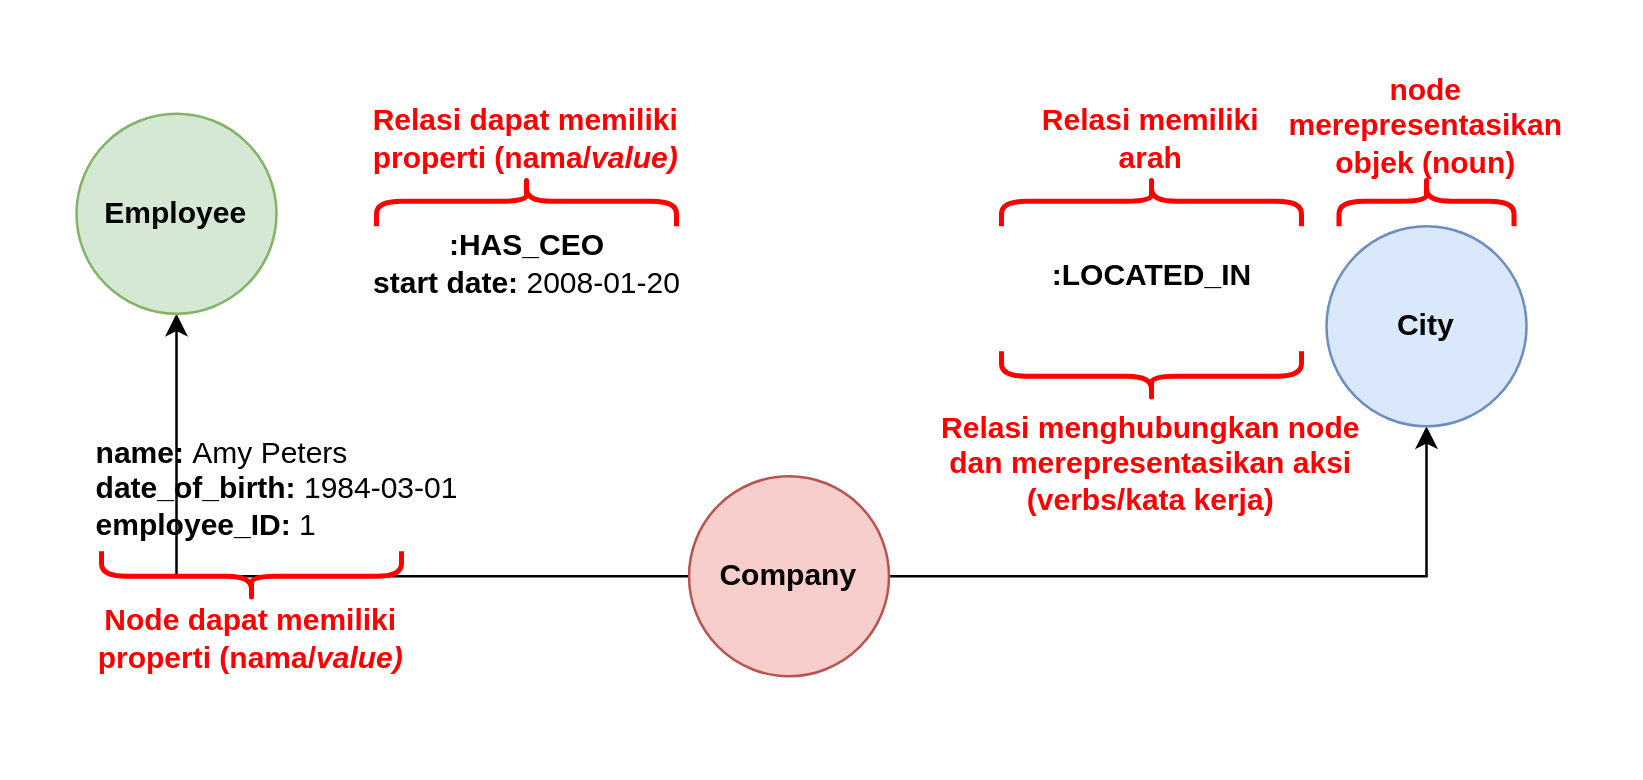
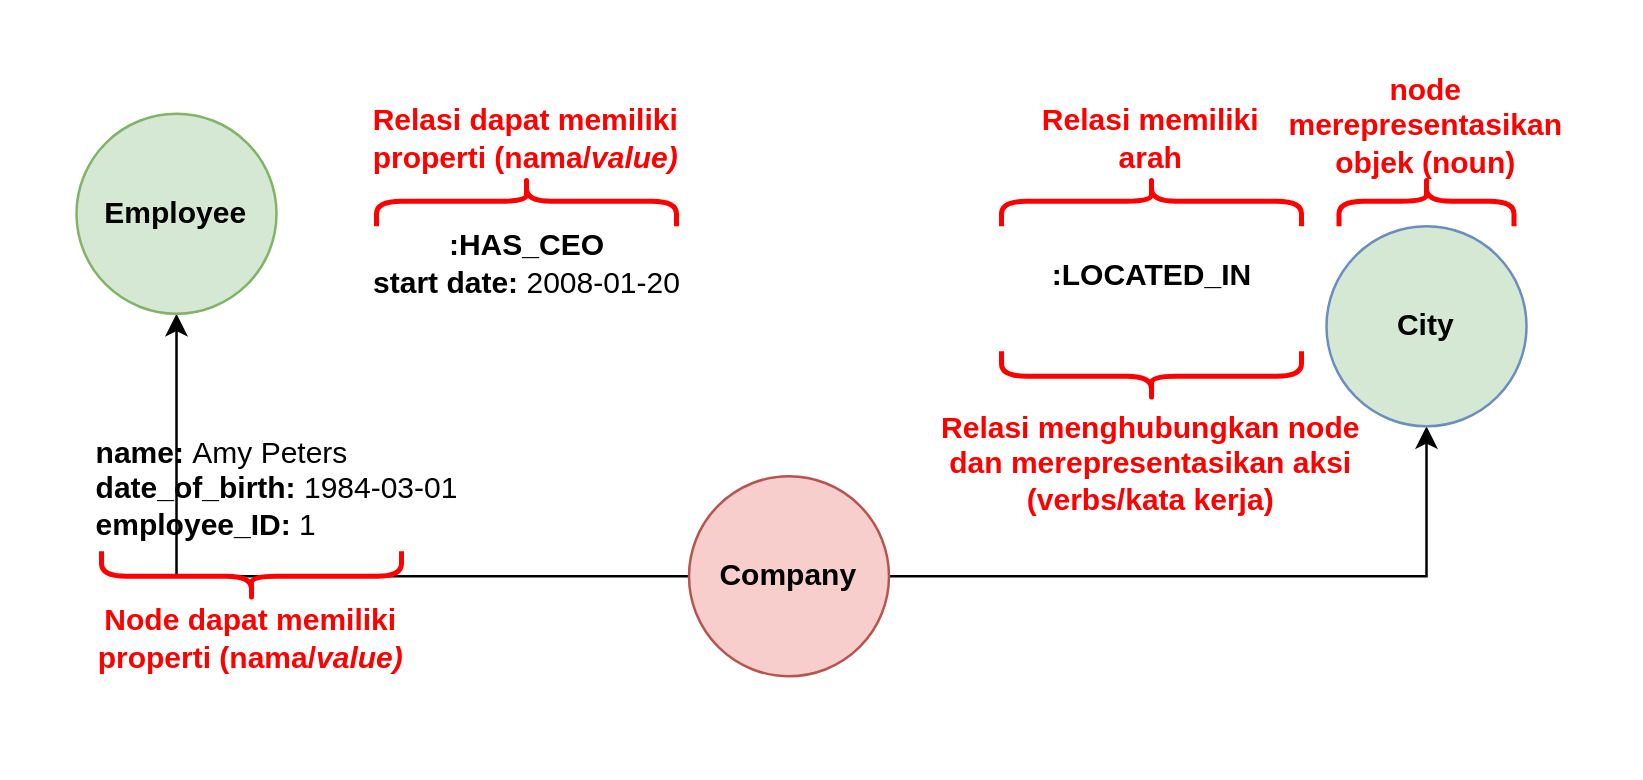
node "City": fillcolor #dae8fc -> #d5e8d4
